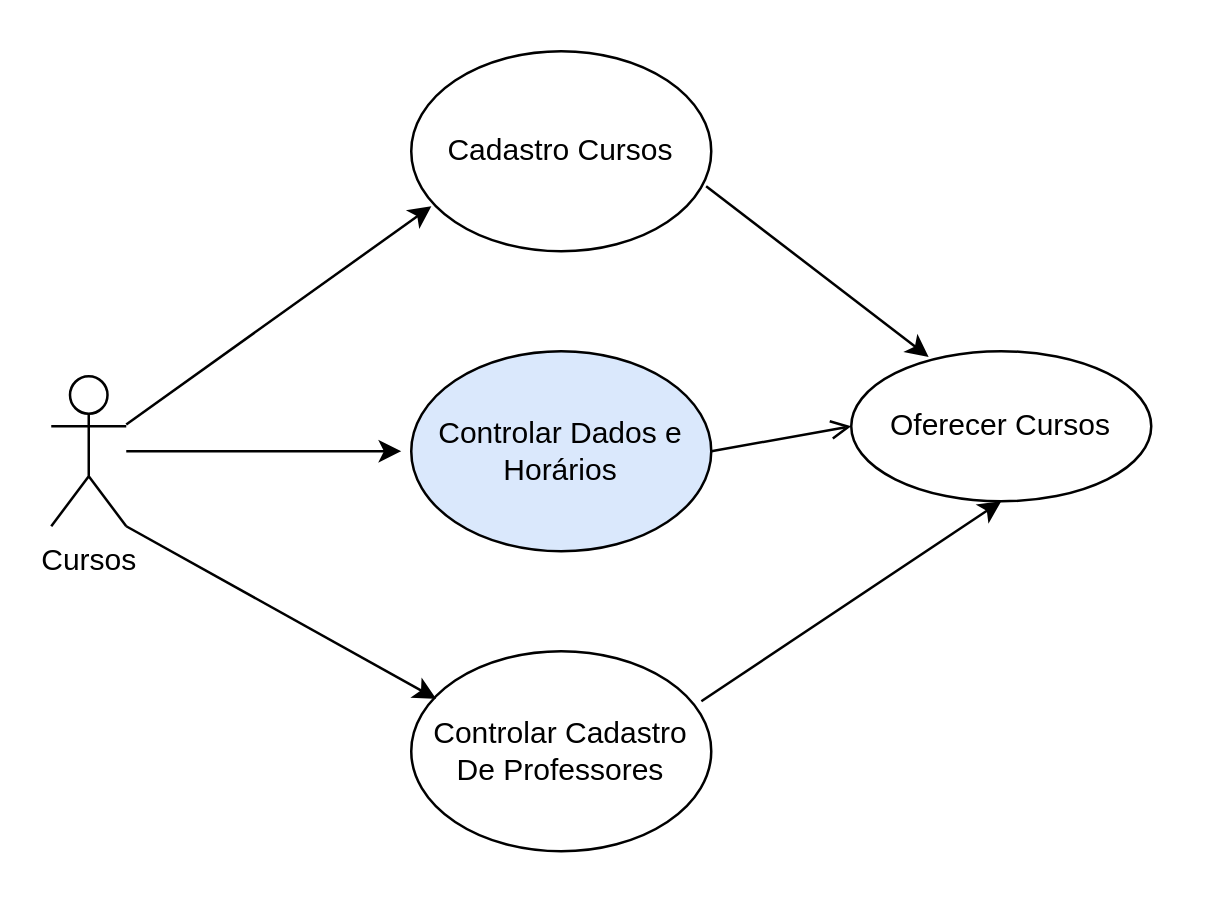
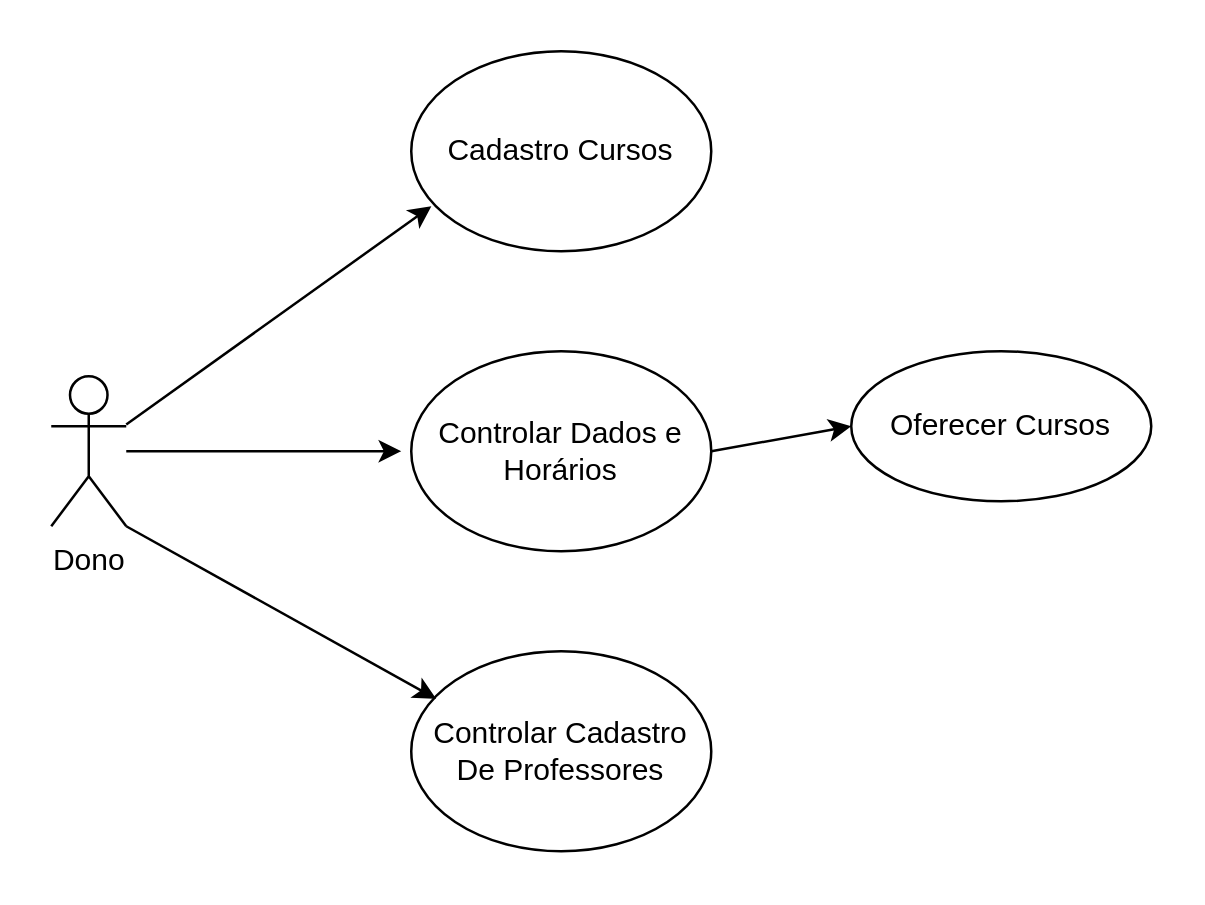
edge "Cadastro Cursos" -> "Oferecer Cursos": removed
edge "Controlar Dados e Horários" -> "Oferecer Cursos": arrowhead open -> classic
node "Controlar Dados e Horários": fillcolor #dae8fc -> #ffffff
node "Cursos": label "Cursos" -> "Dono"
edge "Controlar Cadastro De Professores" -> "Oferecer Cursos": removed
